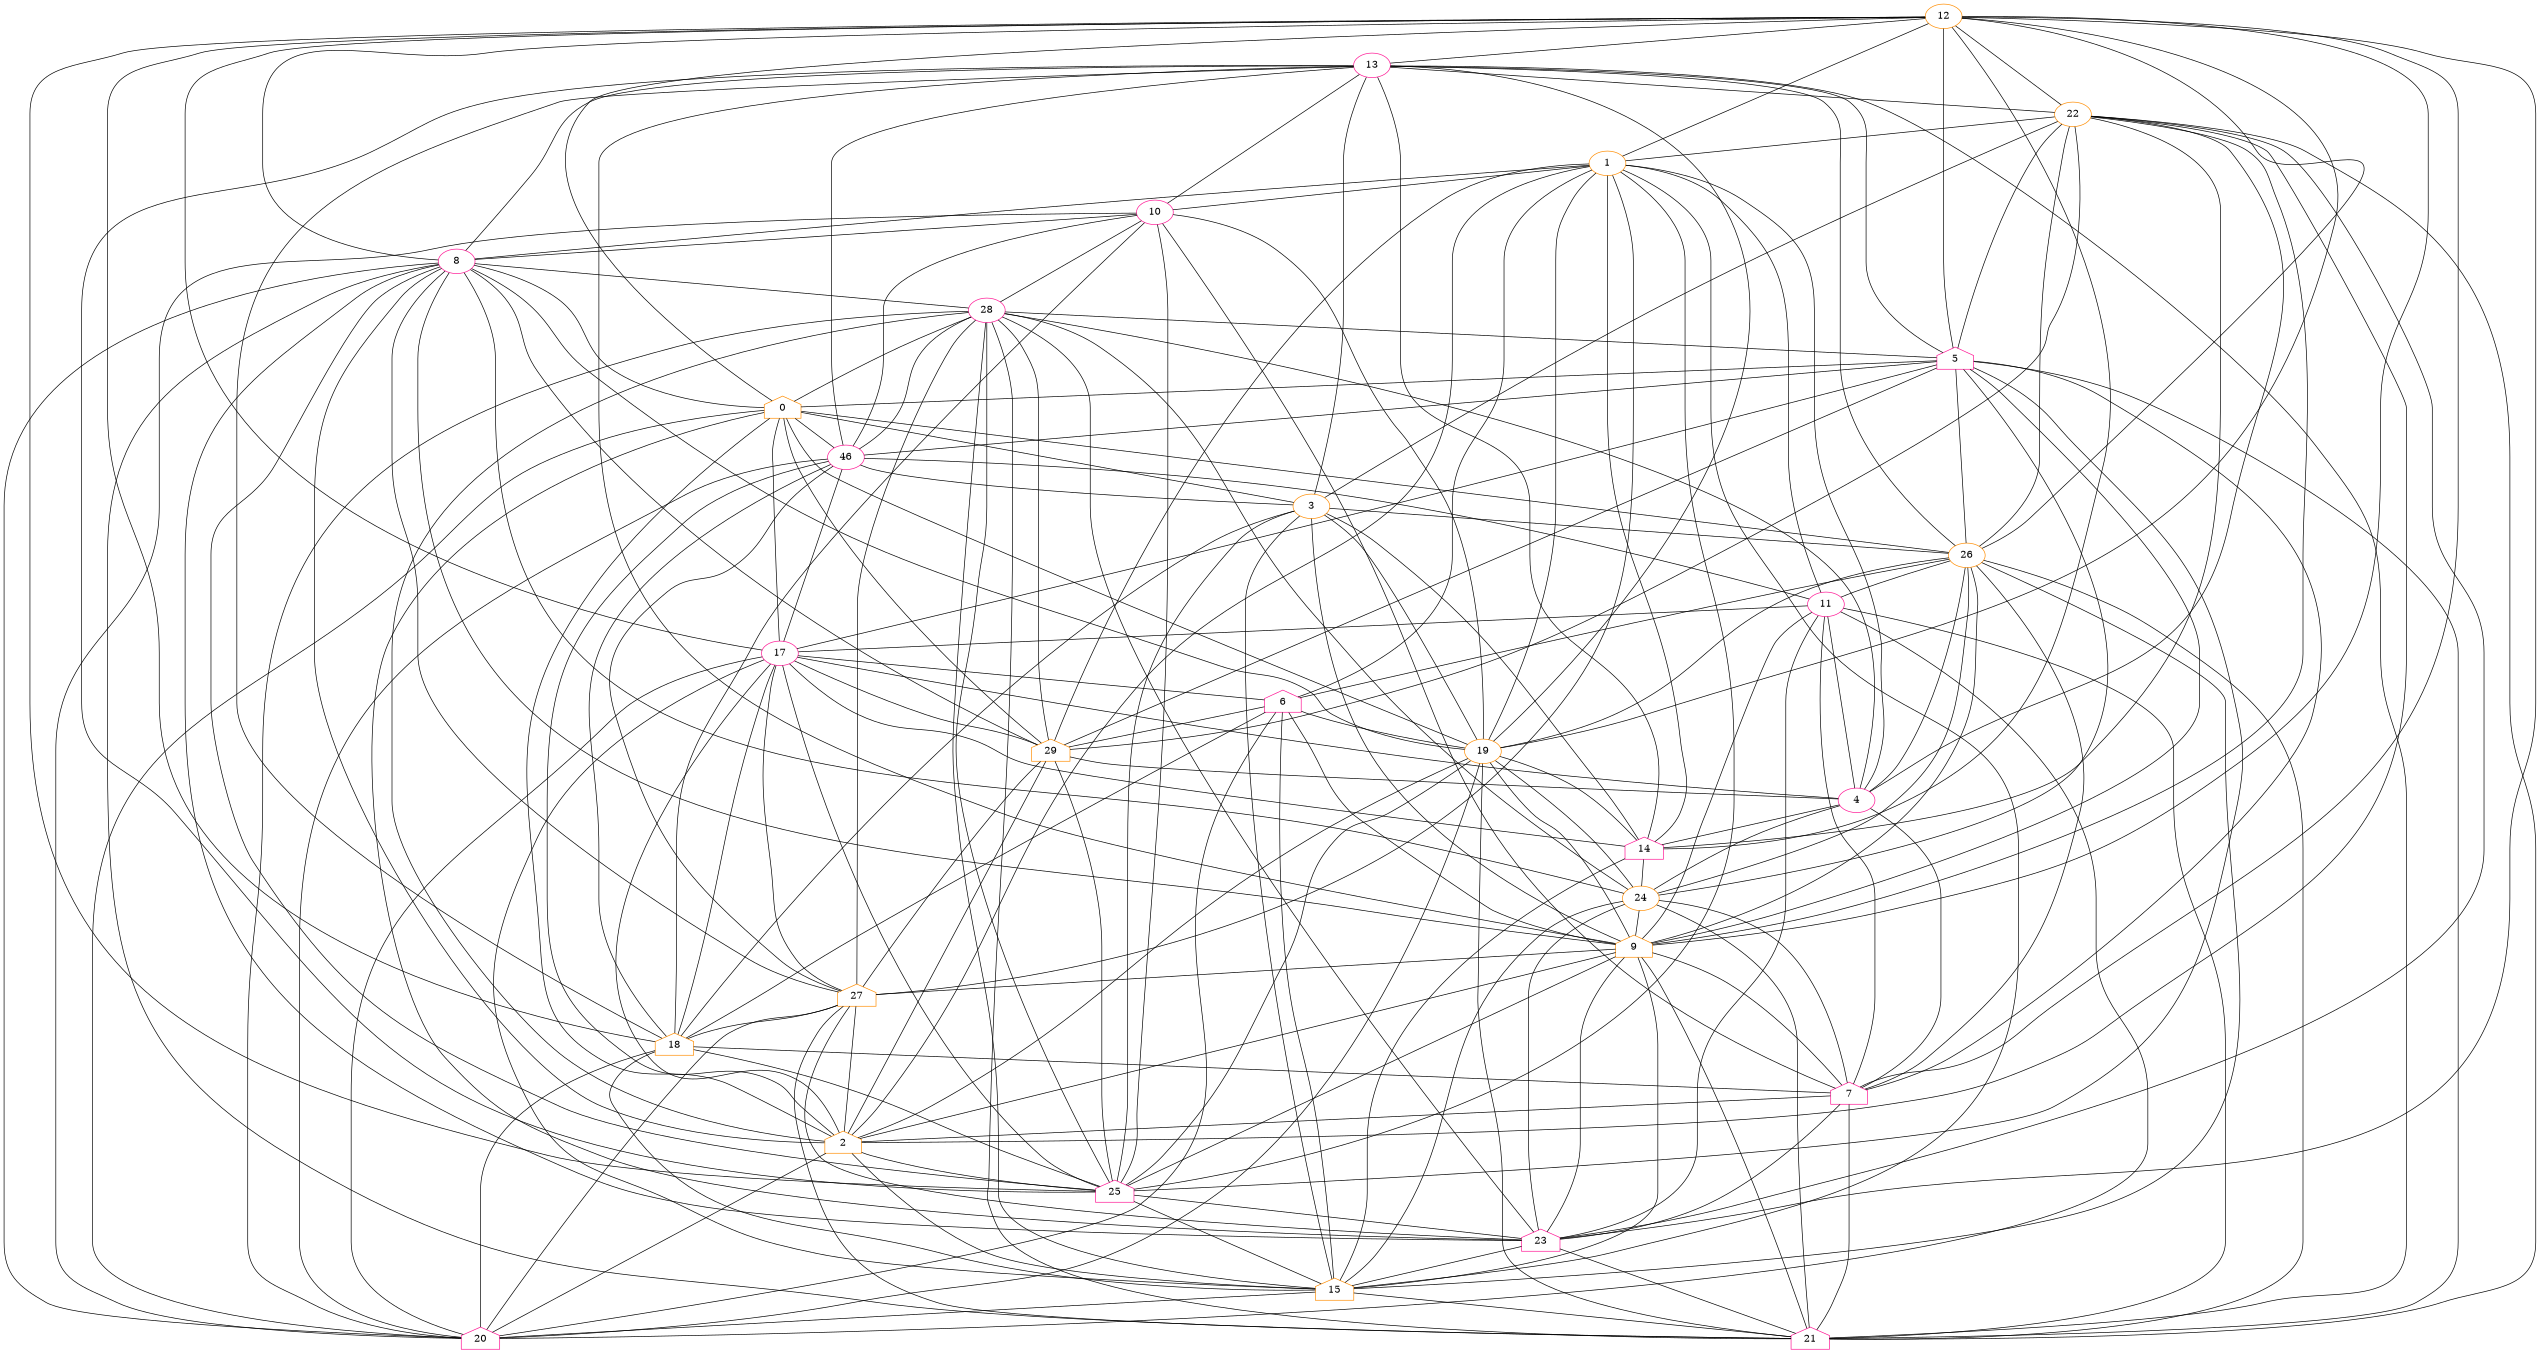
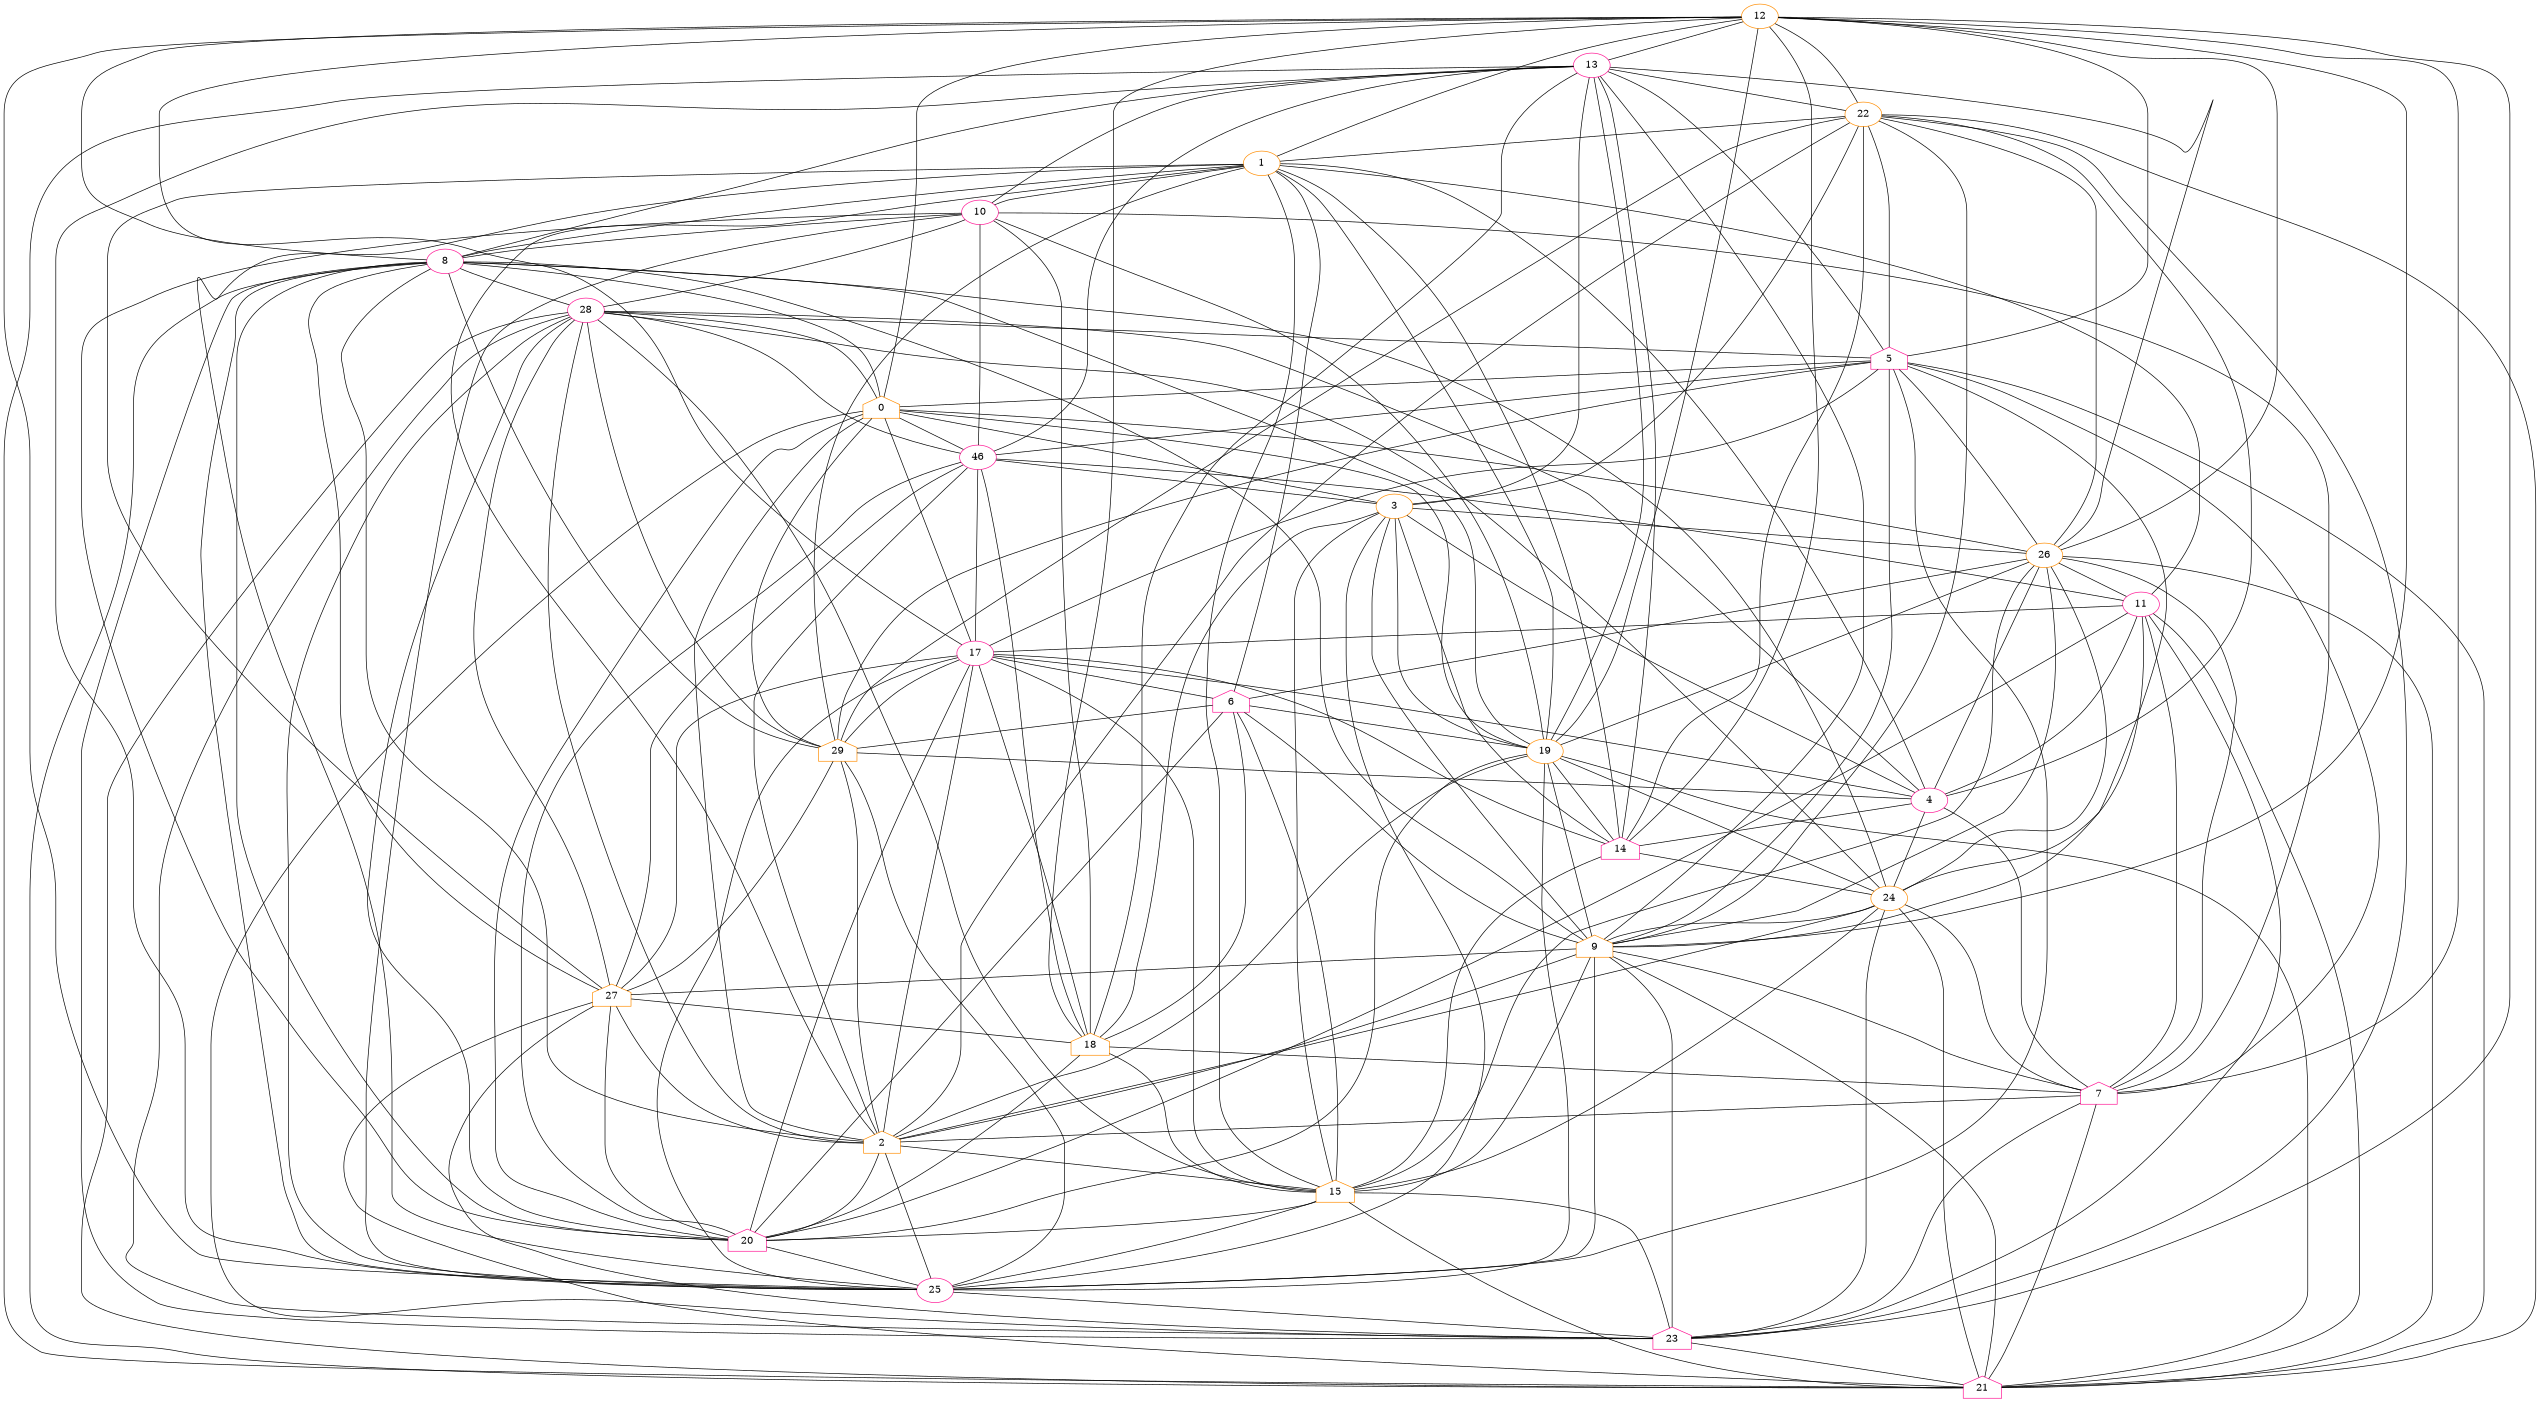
edge "3" -- "4": added
edge "24" -- "2": added
edge "18" -- "25": now "20" -- "25"
node "25": shape house -> ellipse
